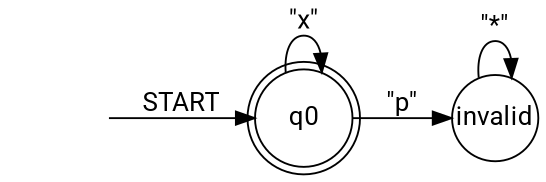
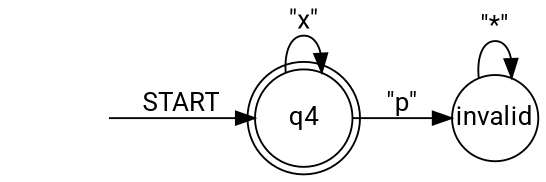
node "q0": label "q0" -> "q4"
